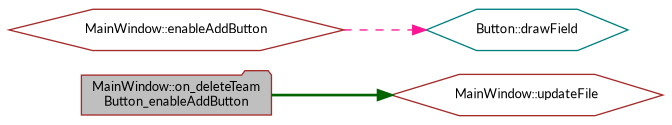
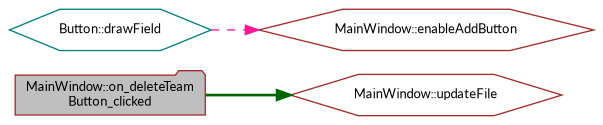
edge "MainWindow::enableAddButton" -> "Button::drawField": reversed
node "MainWindow::on_deleteTeam Button_enableAddButton": label "MainWindow::on_deleteTeam Button_enableAddButton" -> "MainWindow::on_deleteTeam Button_clicked"
